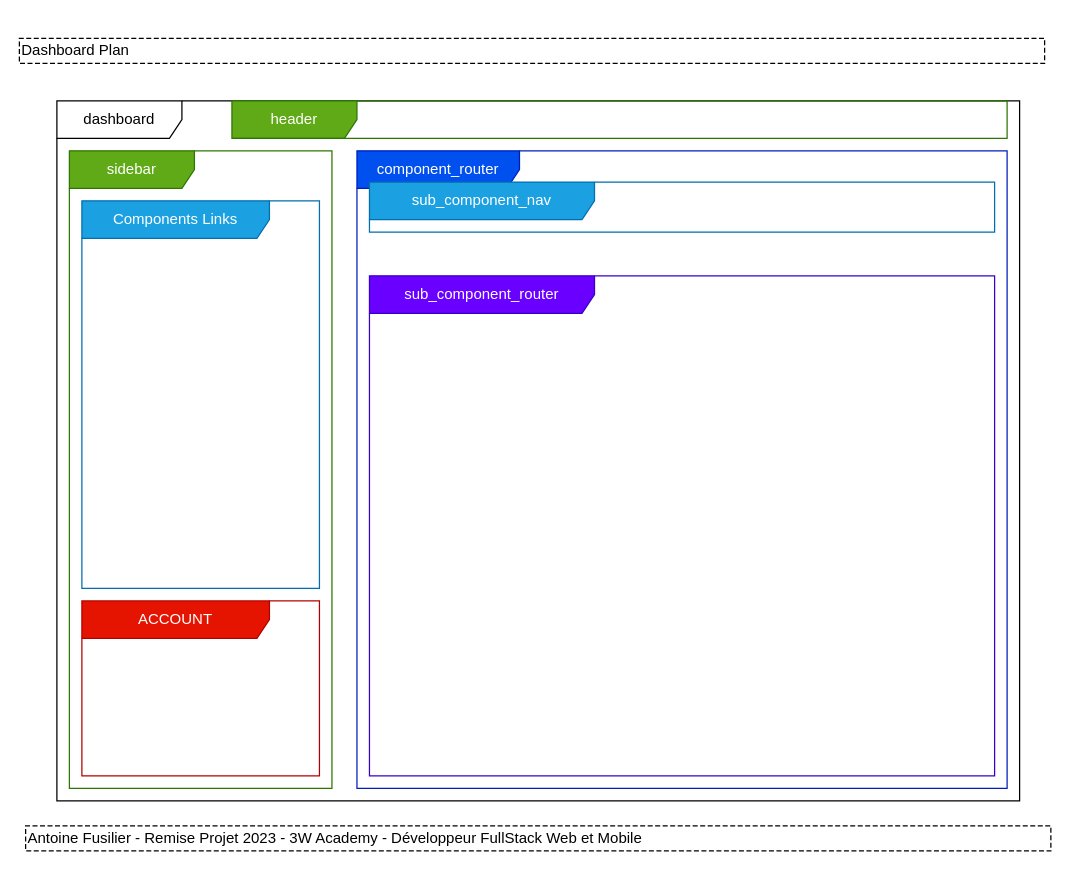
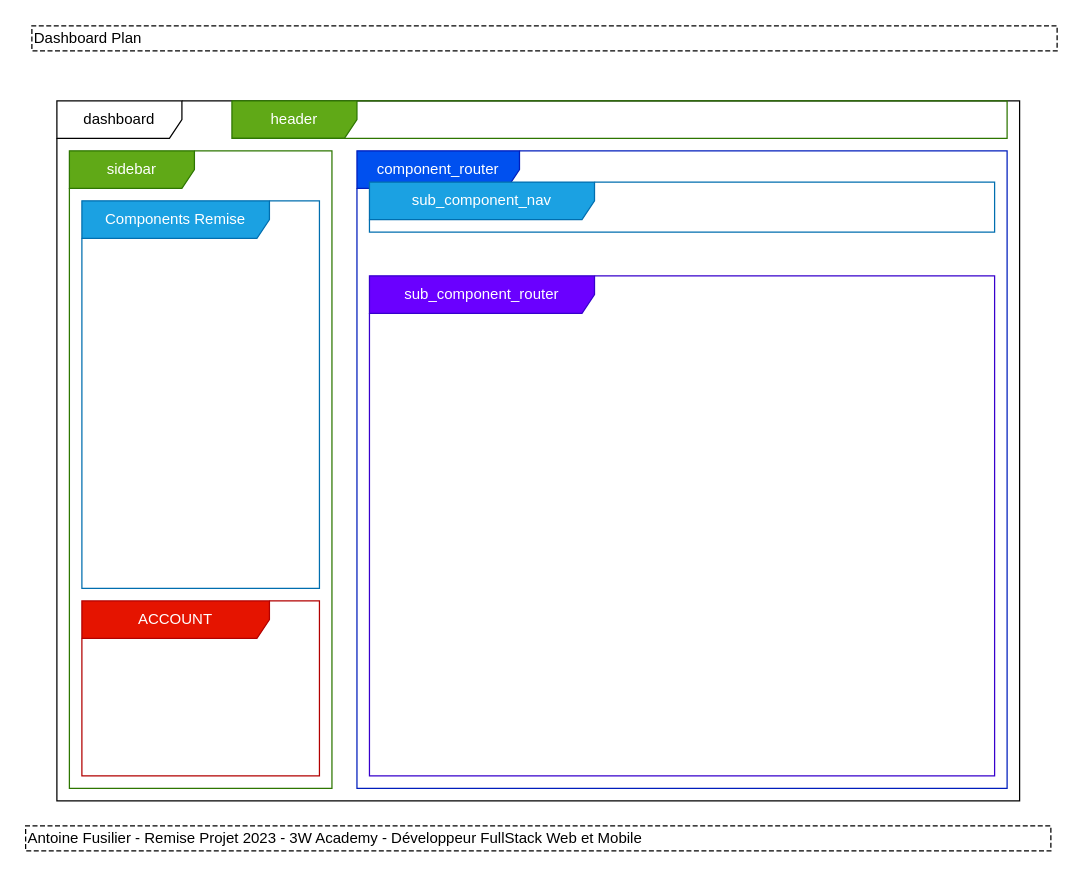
node "Dashboard Plan": moved (532, 51) -> (544, 38)
node "Components Links": label "Components Links" -> "Components Remise"
